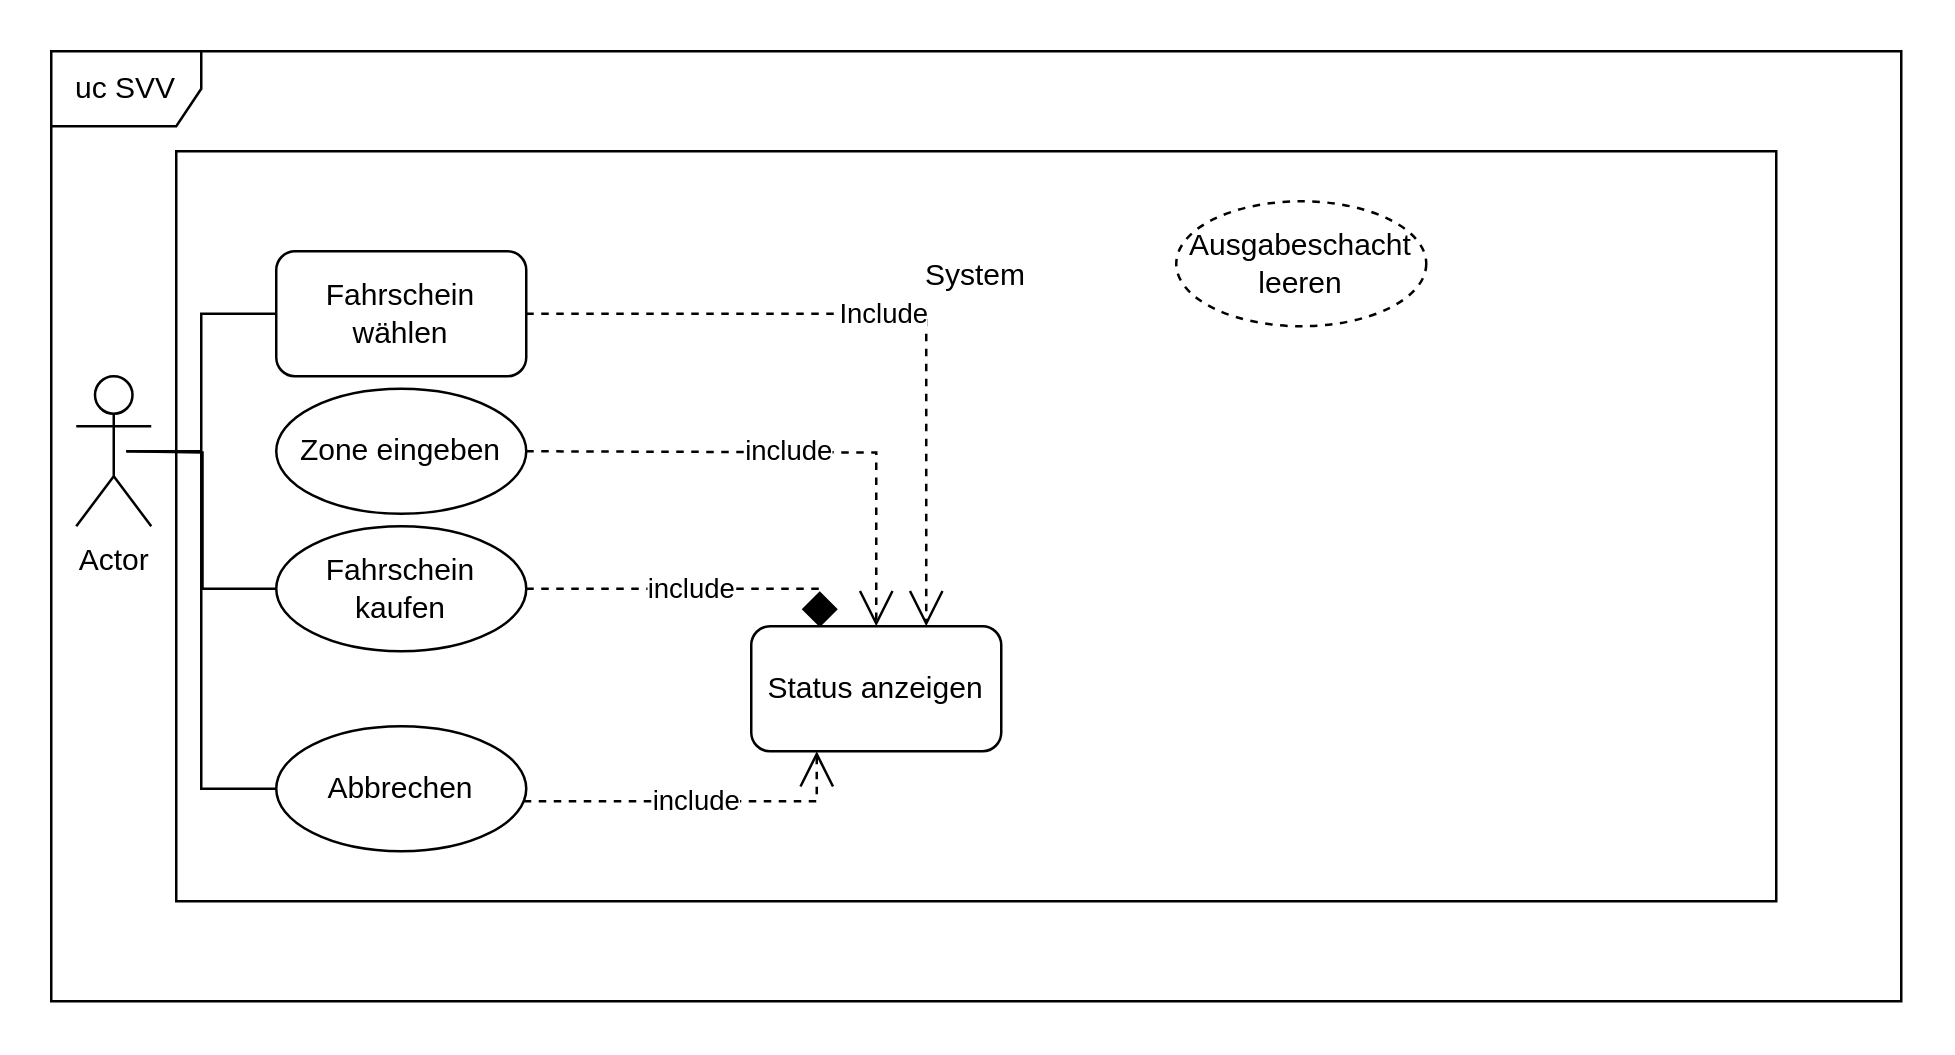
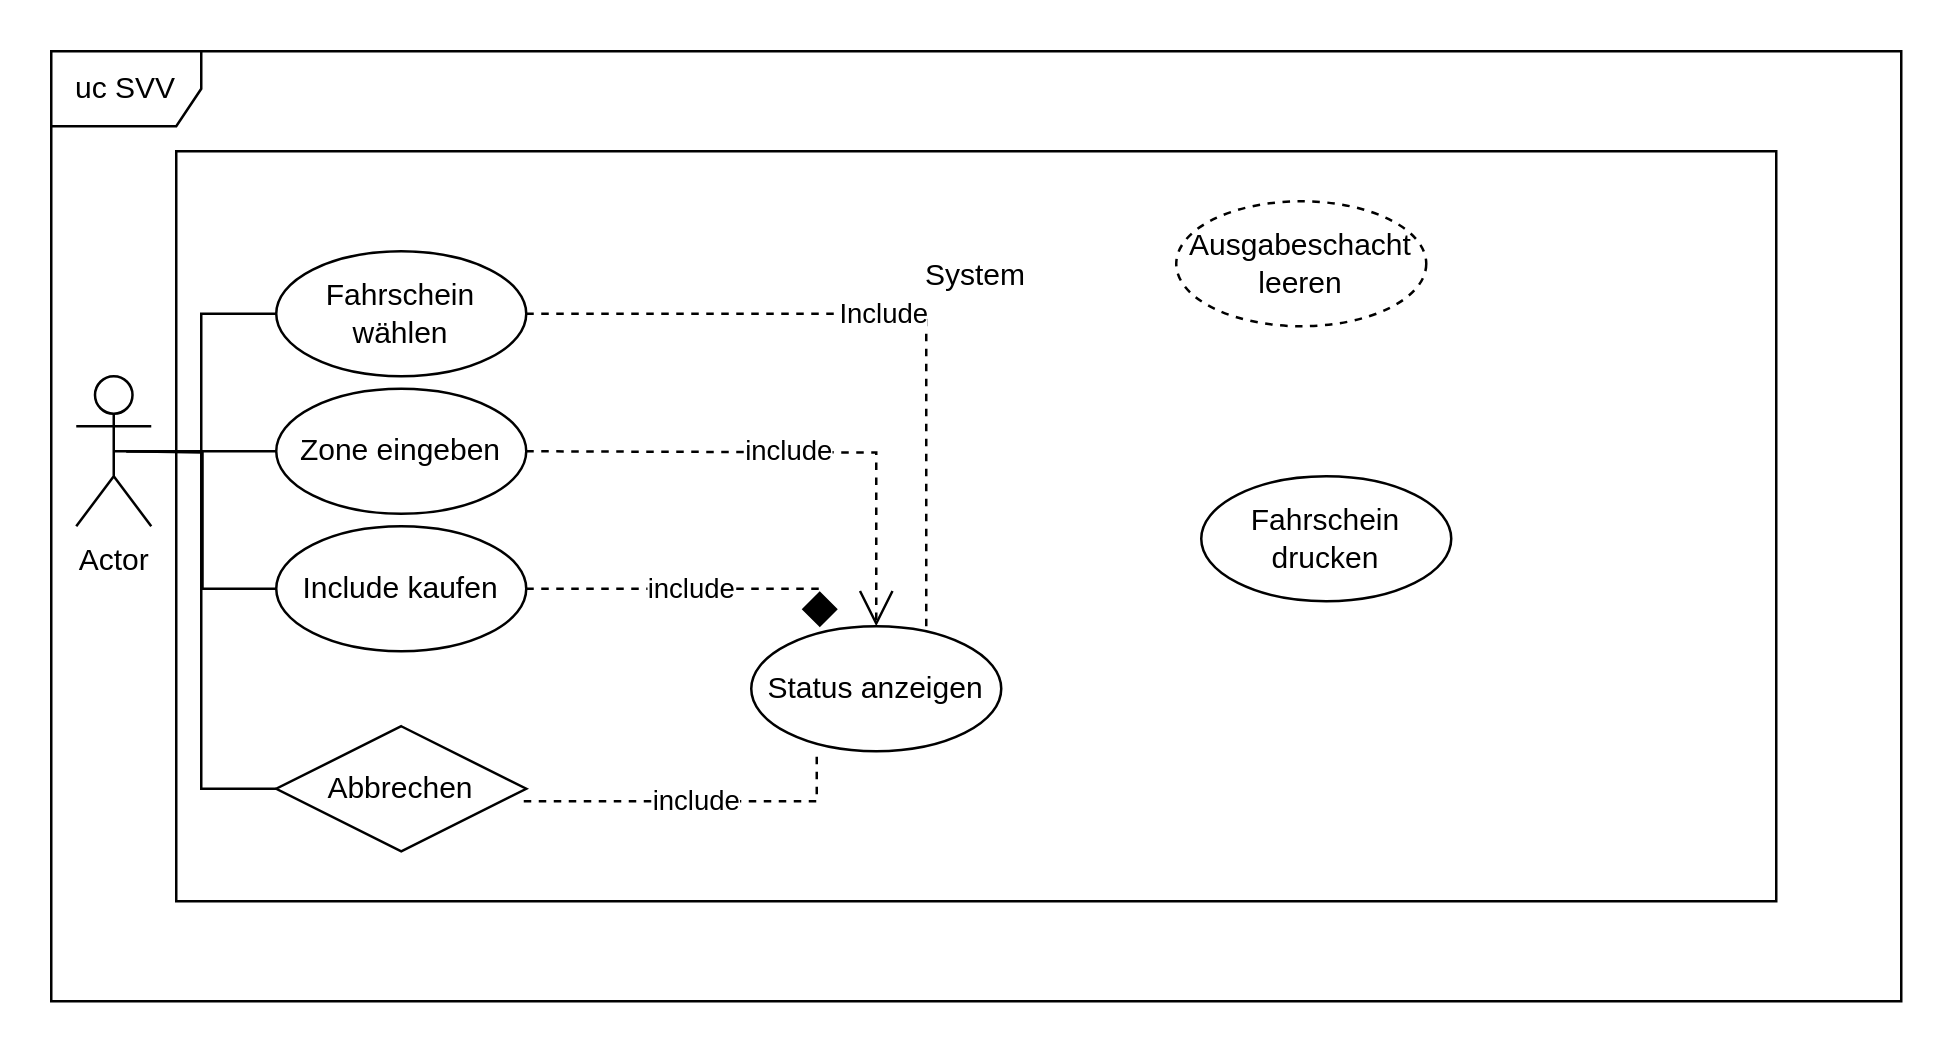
node "Fahrschein wählen": shape rounded rectangle -> ellipse
edge "Actor" -- "Zone eingeben": added
node "Fahrschein drucken": added
node "Fahrschein kaufen": label "Fahrschein kaufen" -> "Include kaufen"
edge "Fahrschein wählen" -> "Status anzeigen": arrowhead open -> none
node "Status anzeigen": shape rounded rectangle -> ellipse
edge "Abbrechen" -> "Status anzeigen": arrowhead open -> none
node "Abbrechen": shape ellipse -> diamond
